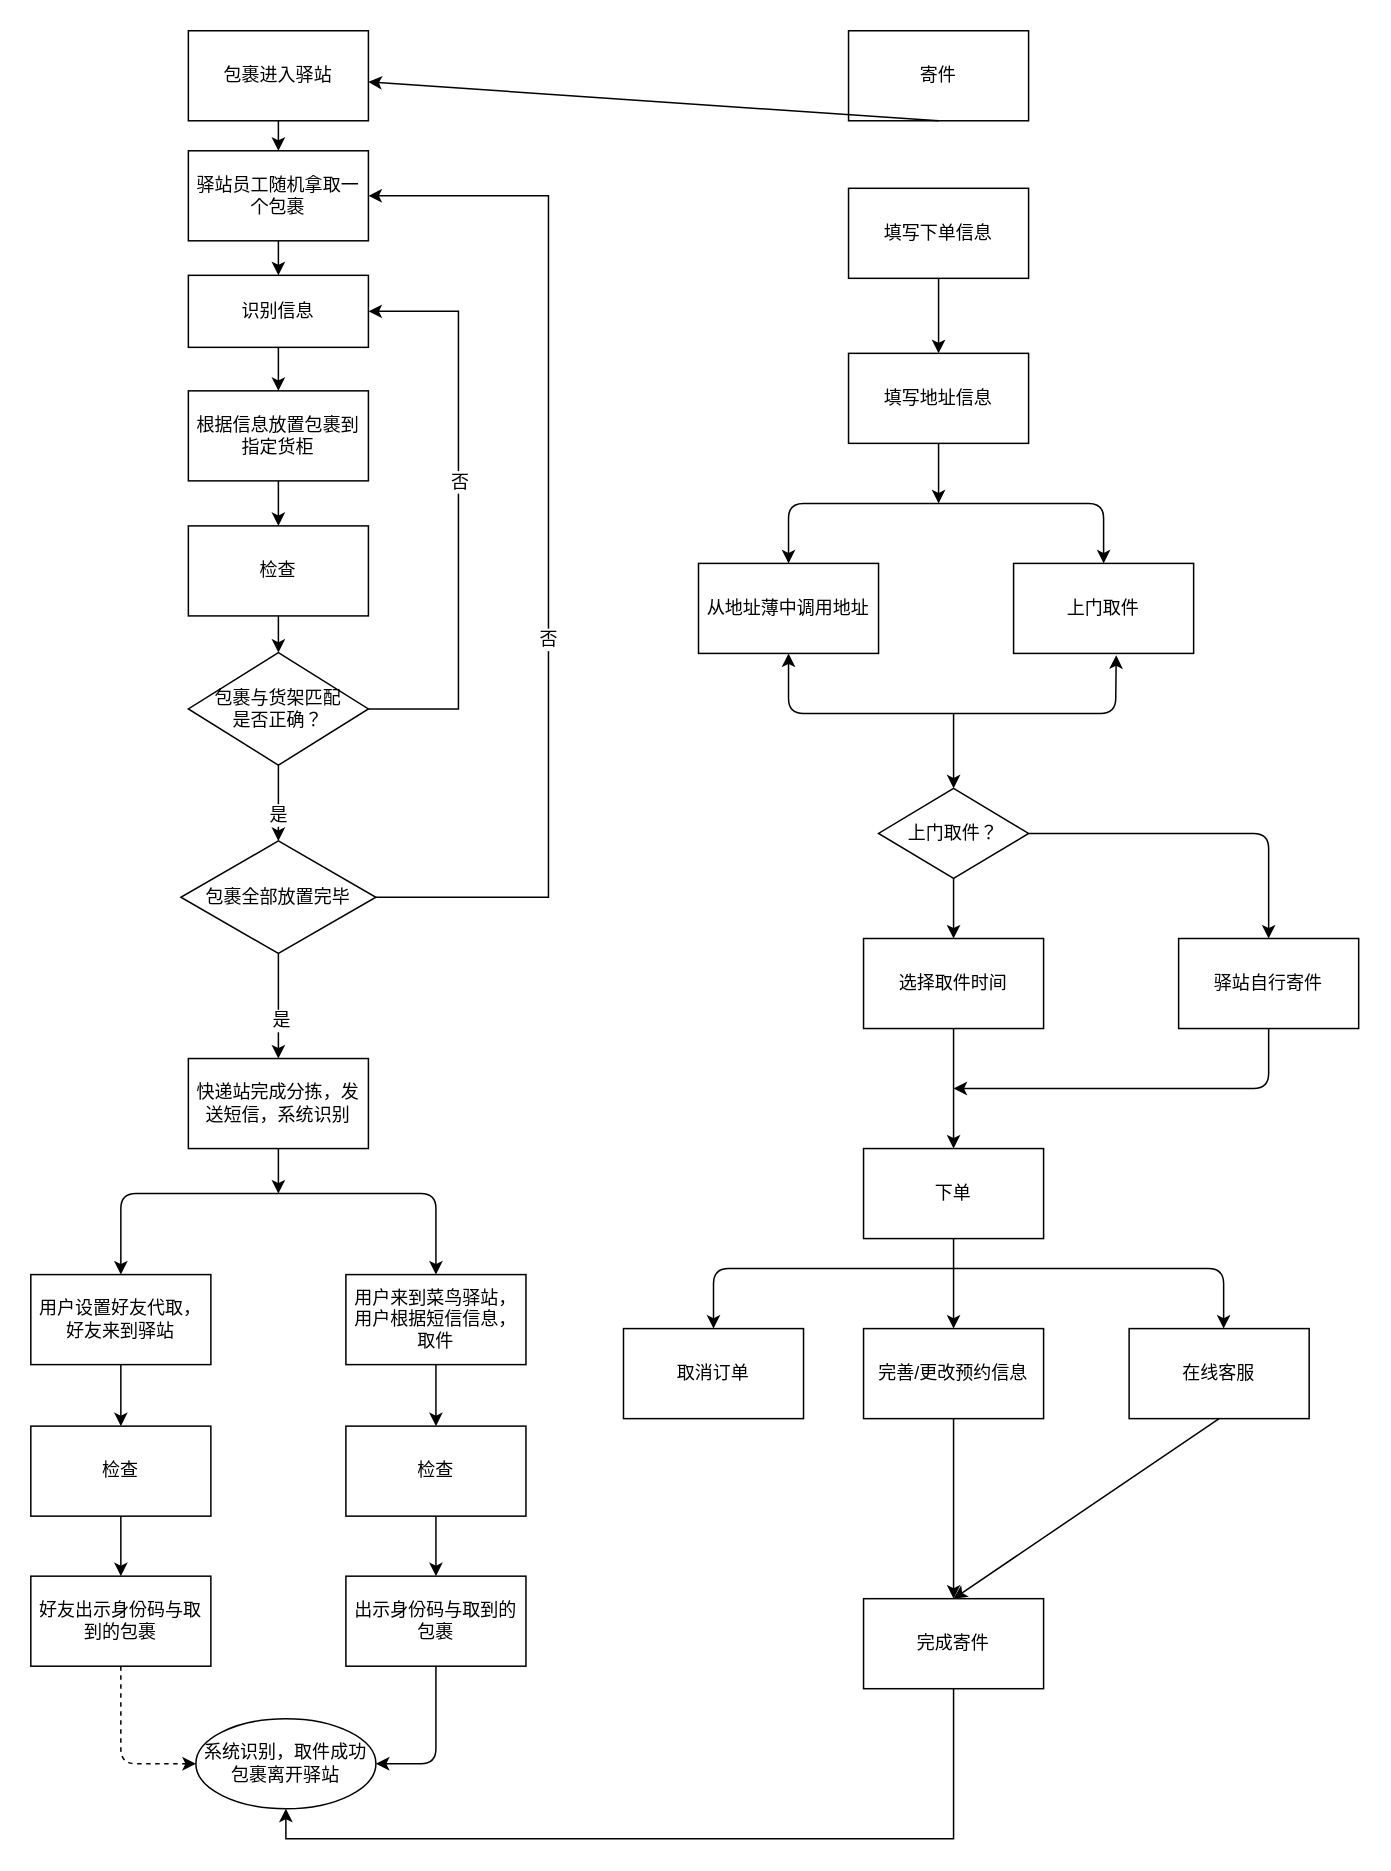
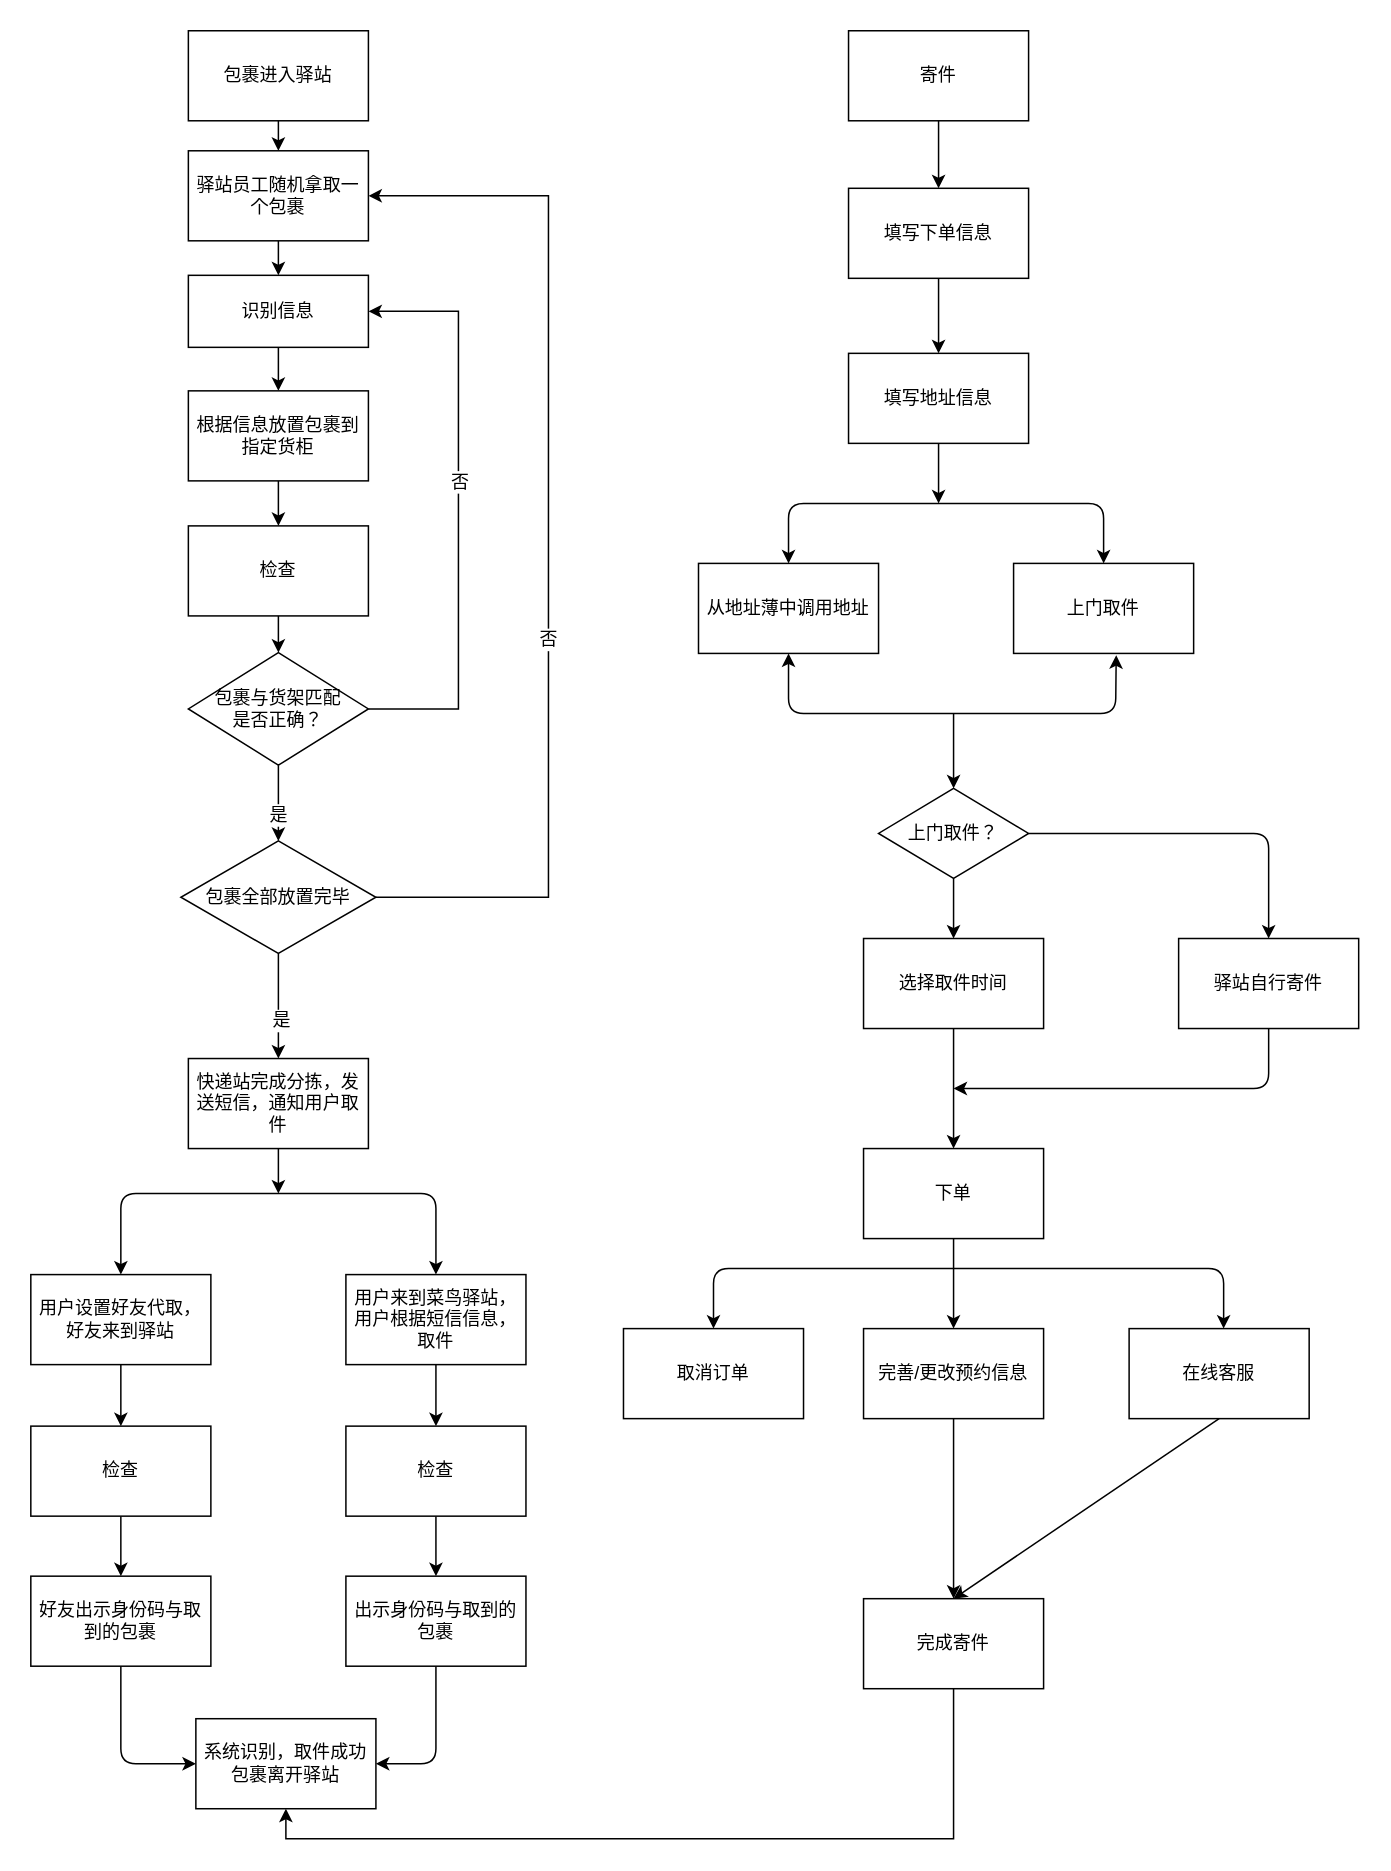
edge "寄件" -> "包裹进入驿站": now "寄件" -> "填写下单信息"
node "快递站完成分拣，发送短信，系统识别": label "快递站完成分拣，发送短信，系统识别" -> "快递站完成分拣，发送短信，通知用户取件"
edge "好友出示身份码与取到的包裹" -> "系统识别，取件成功 包裹离开驿站": style dashed -> solid
node "系统识别，取件成功 包裹离开驿站": shape ellipse -> rectangle
